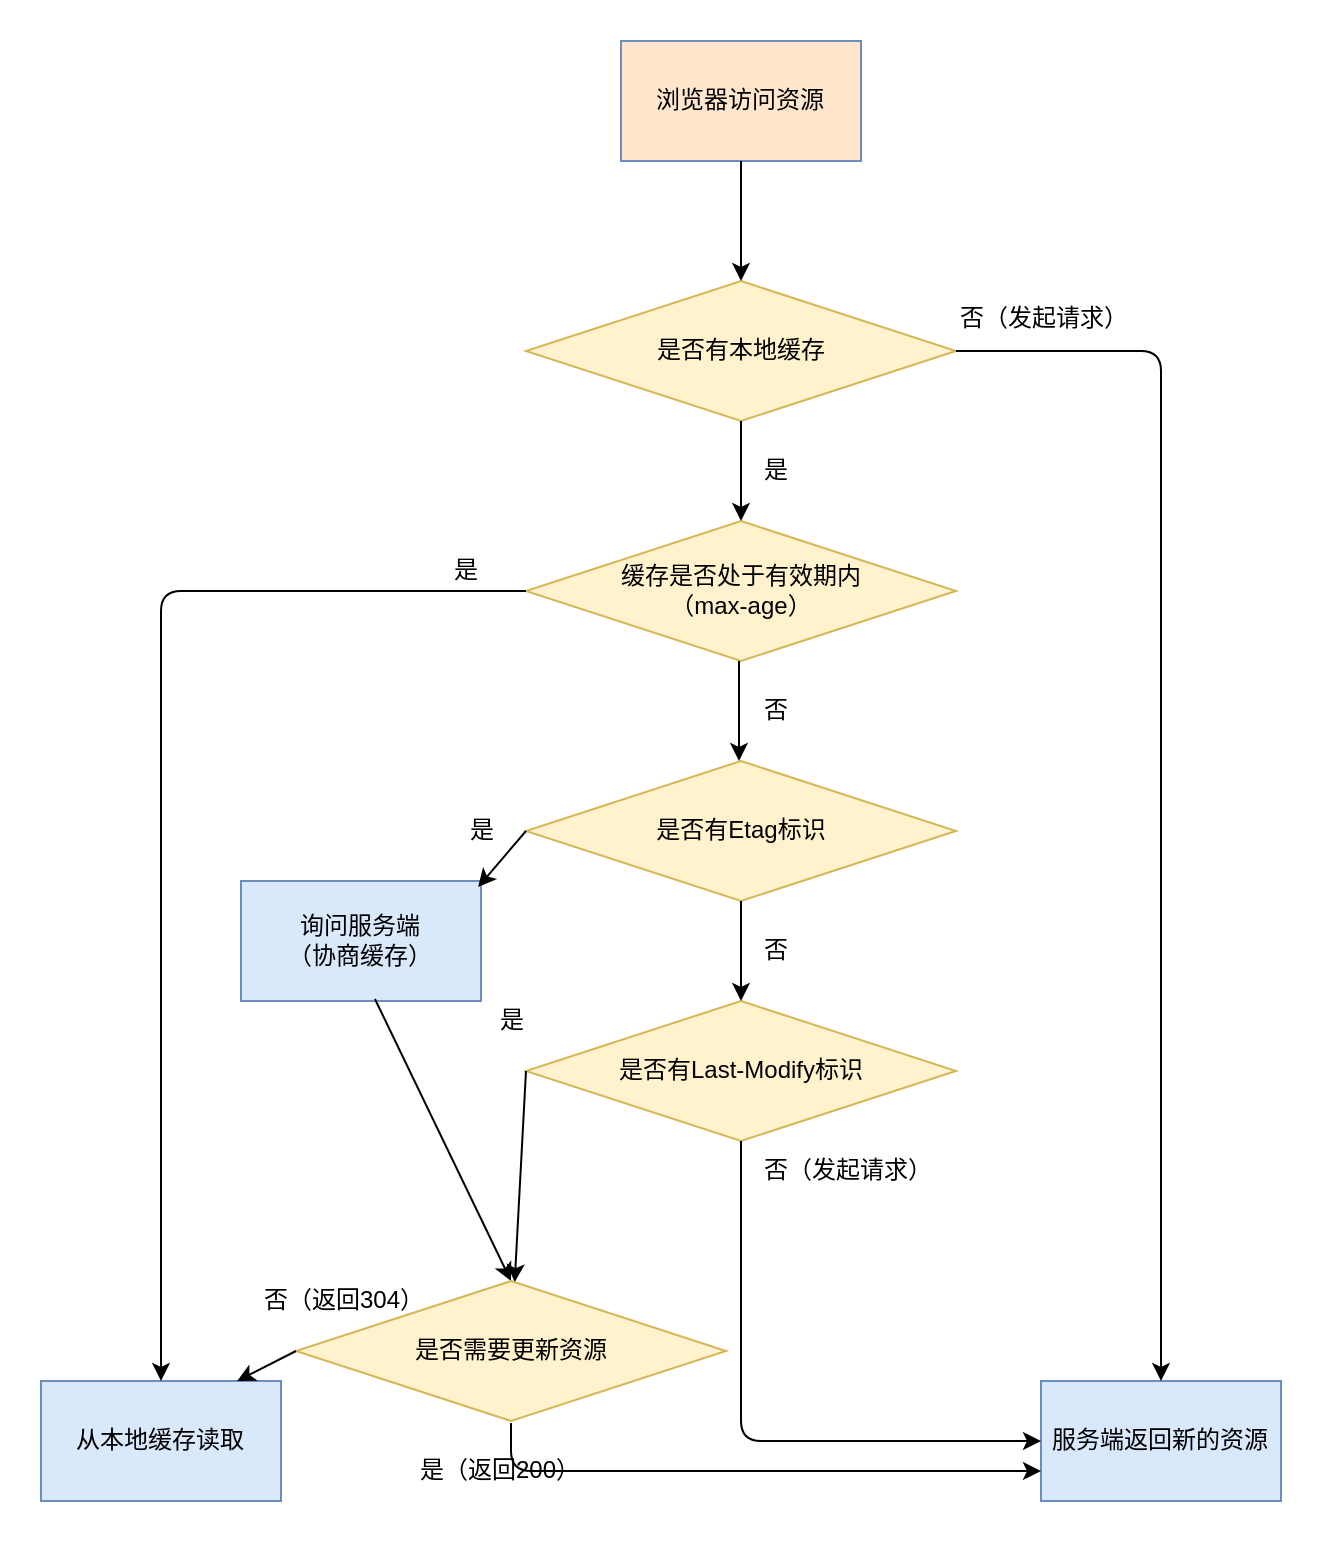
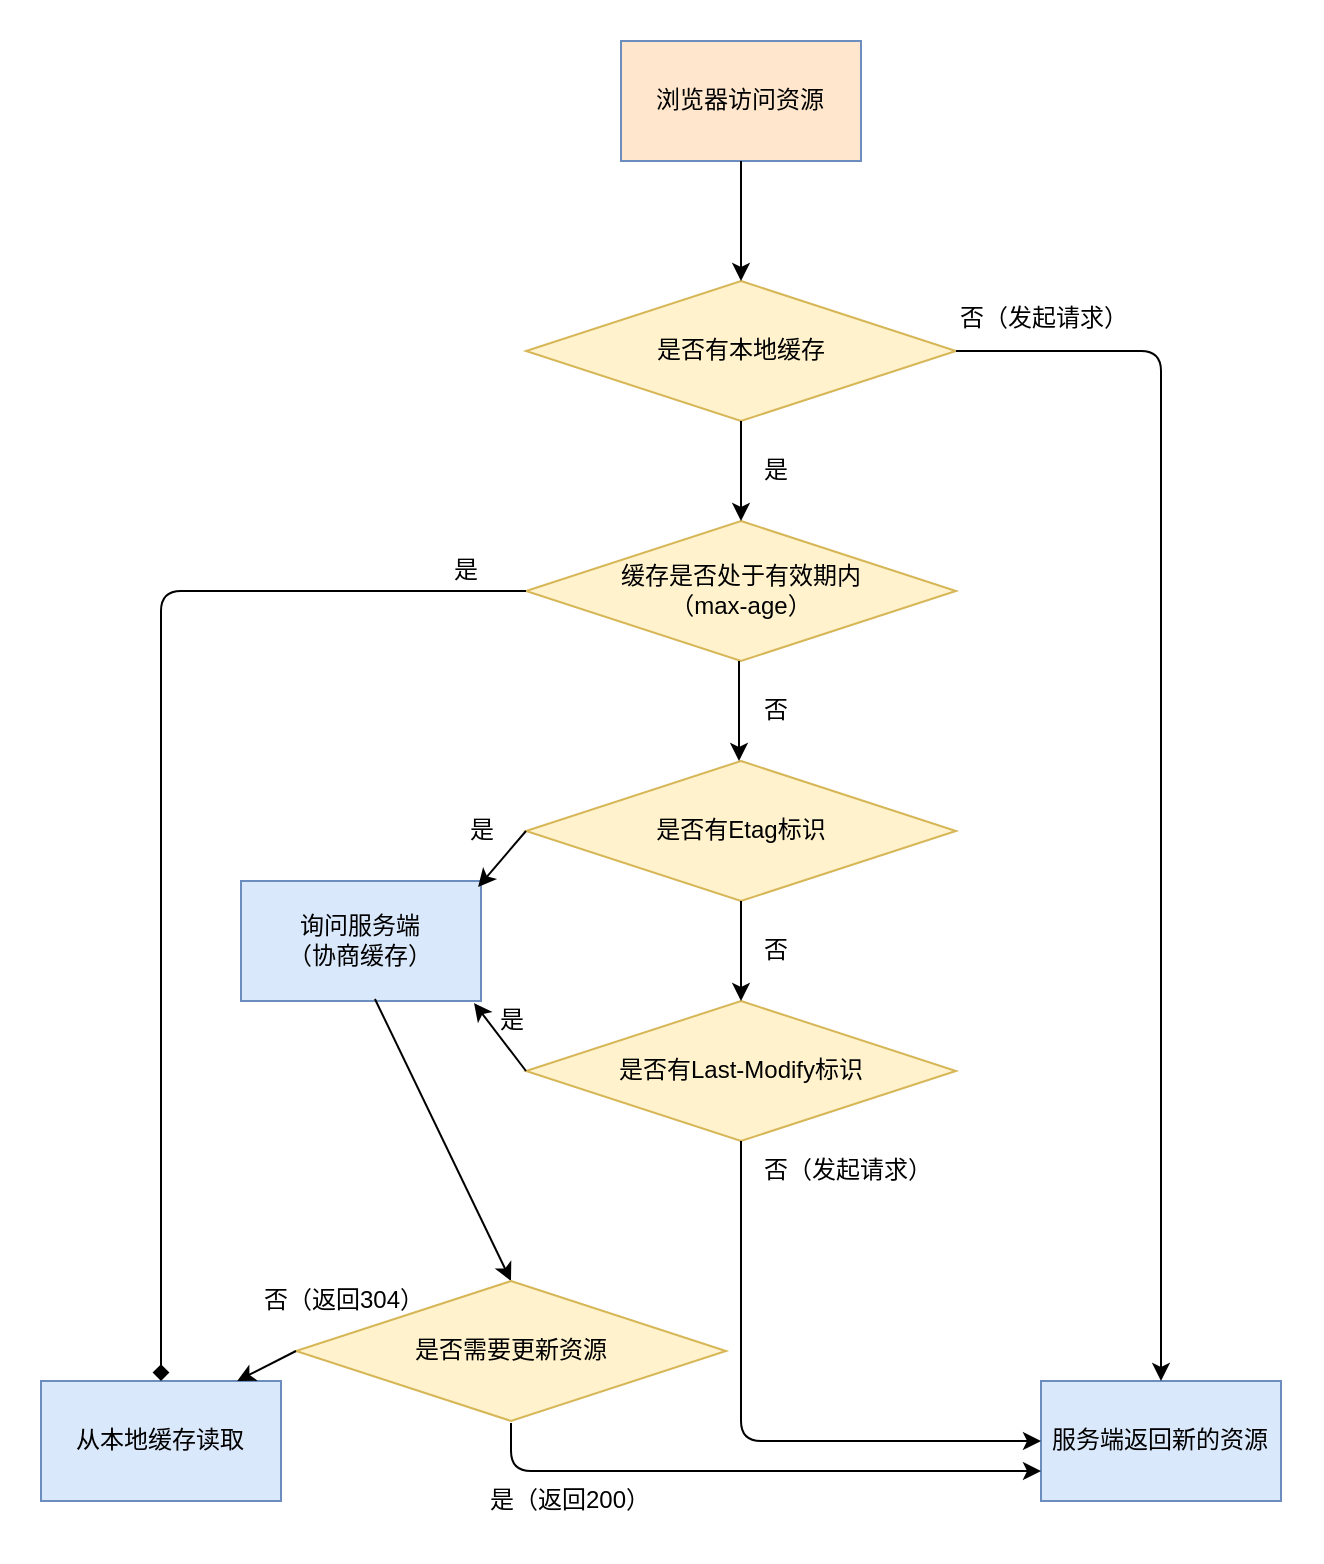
edge "是否有Last-Modify标识" -> "是否需要更新资源": now "是否有Last-Modify标识" -> "询问服务端 （协商缓存）"
edge "缓存是否处于有效期内 （max-age）" -> "从本地缓存读取": arrowhead classic -> diamond
node "是（返回200）": moved (516, 1471) -> (586, 1501)
